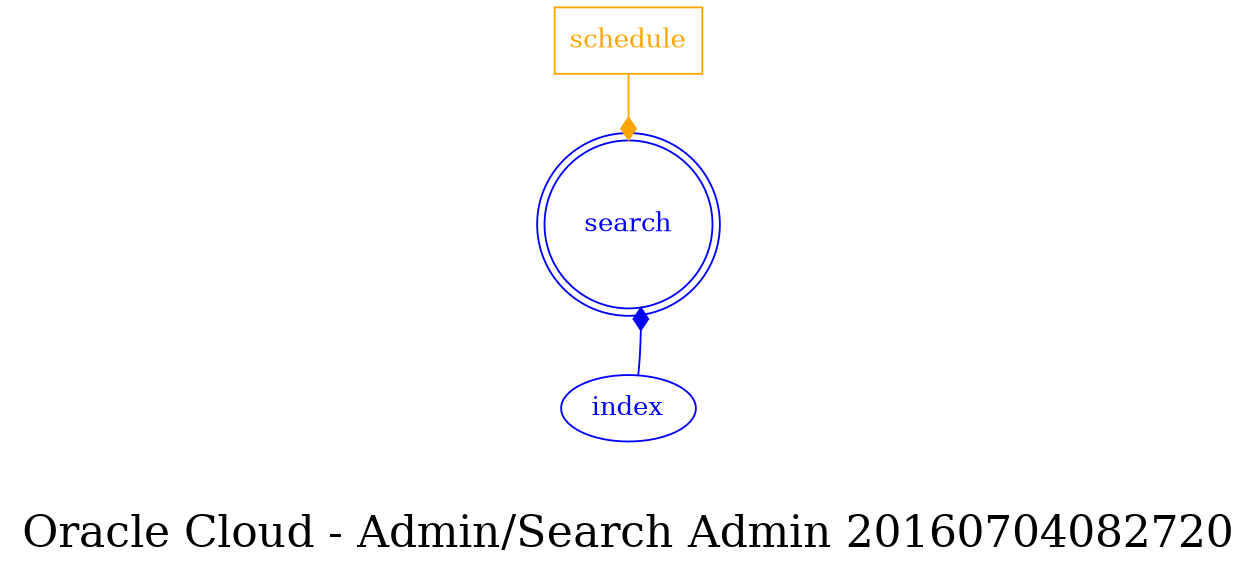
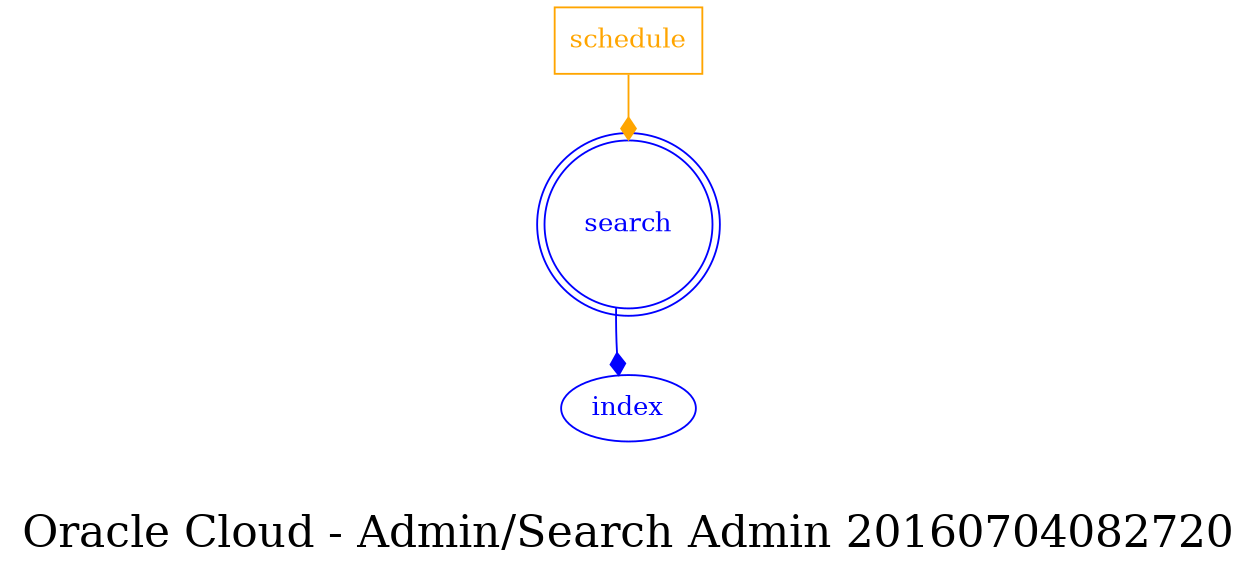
edge "index" -> "search": reversed
